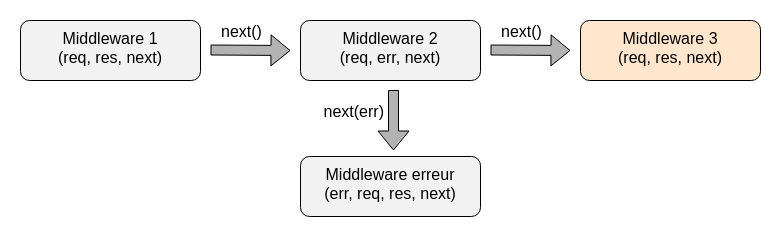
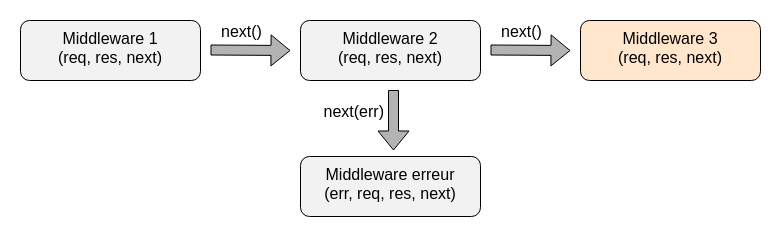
node "Middleware 2 (req, err, next)": label "Middleware 2 (req, err, next)" -> "Middleware 2 (req, res, next)"
